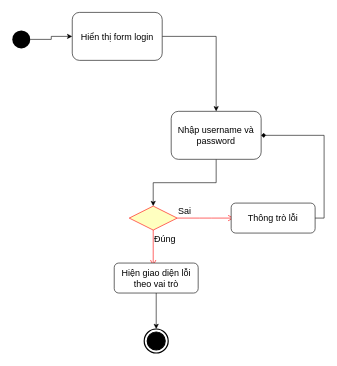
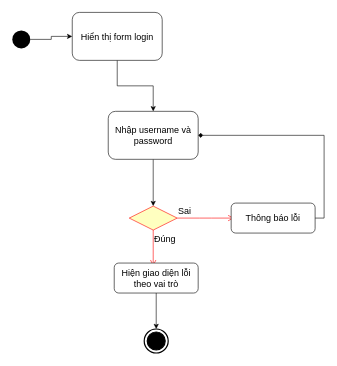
node "Nhập username và password": moved (216, 135) -> (153, 135)
node "Thông trò lỗi": label "Thông trò lỗi" -> "Thông báo lỗi"
